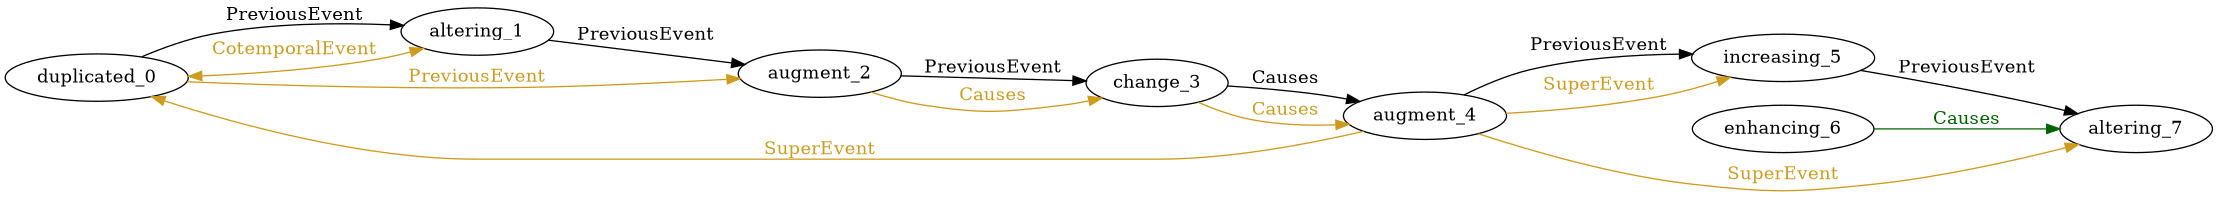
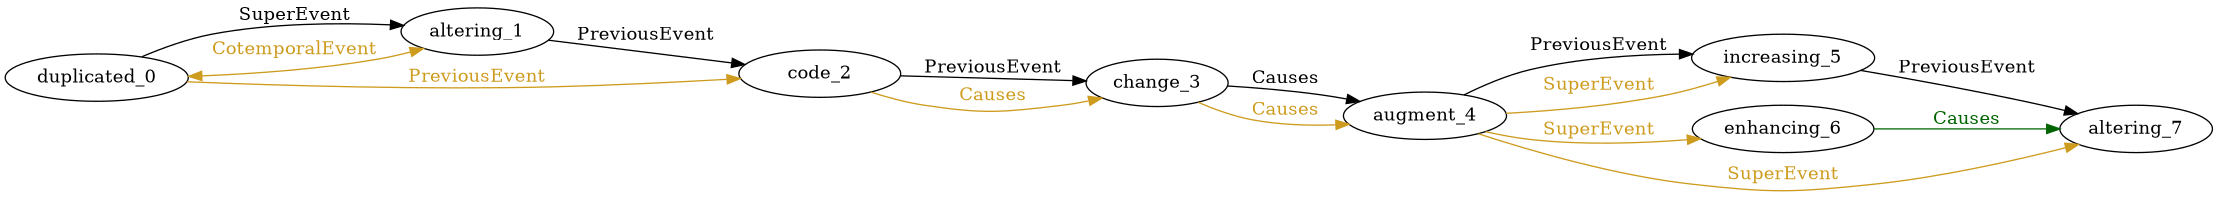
edge "duplicated_0" -> "altering_1": label "PreviousEvent" -> "SuperEvent"
node "augment_2": label "augment_2" -> "code_2"
edge "augment_4" -> "duplicated_0": now "augment_4" -> "enhancing_6"
